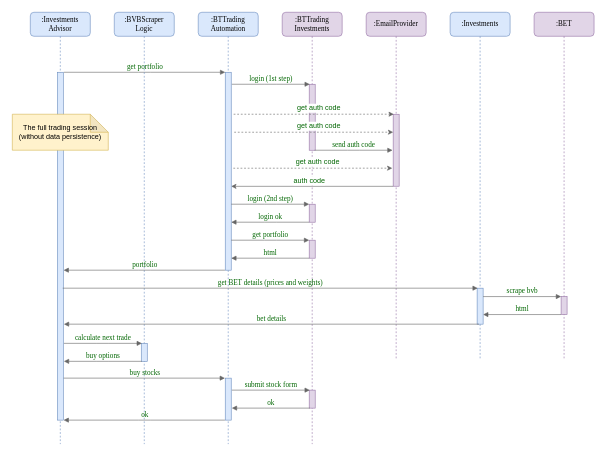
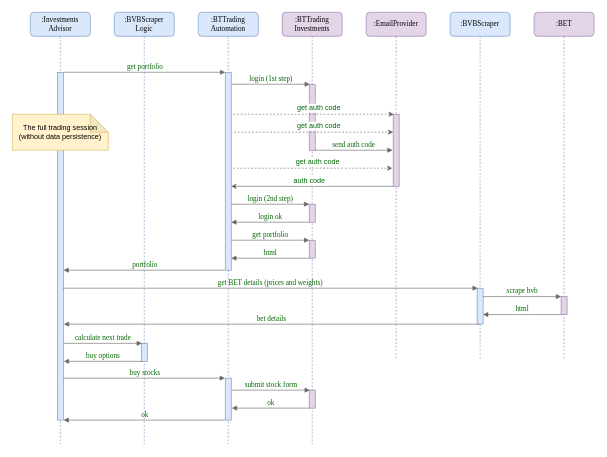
node ":Investments": label ":Investments" -> ":BVBScraper"
